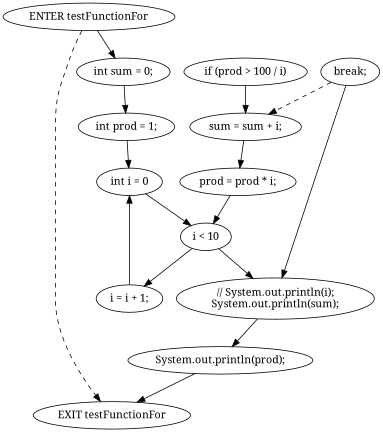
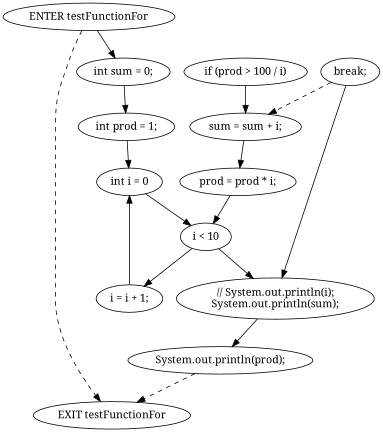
edge "System.out.println(prod);" -> "EXIT testFunctionFor": style solid -> dashed
